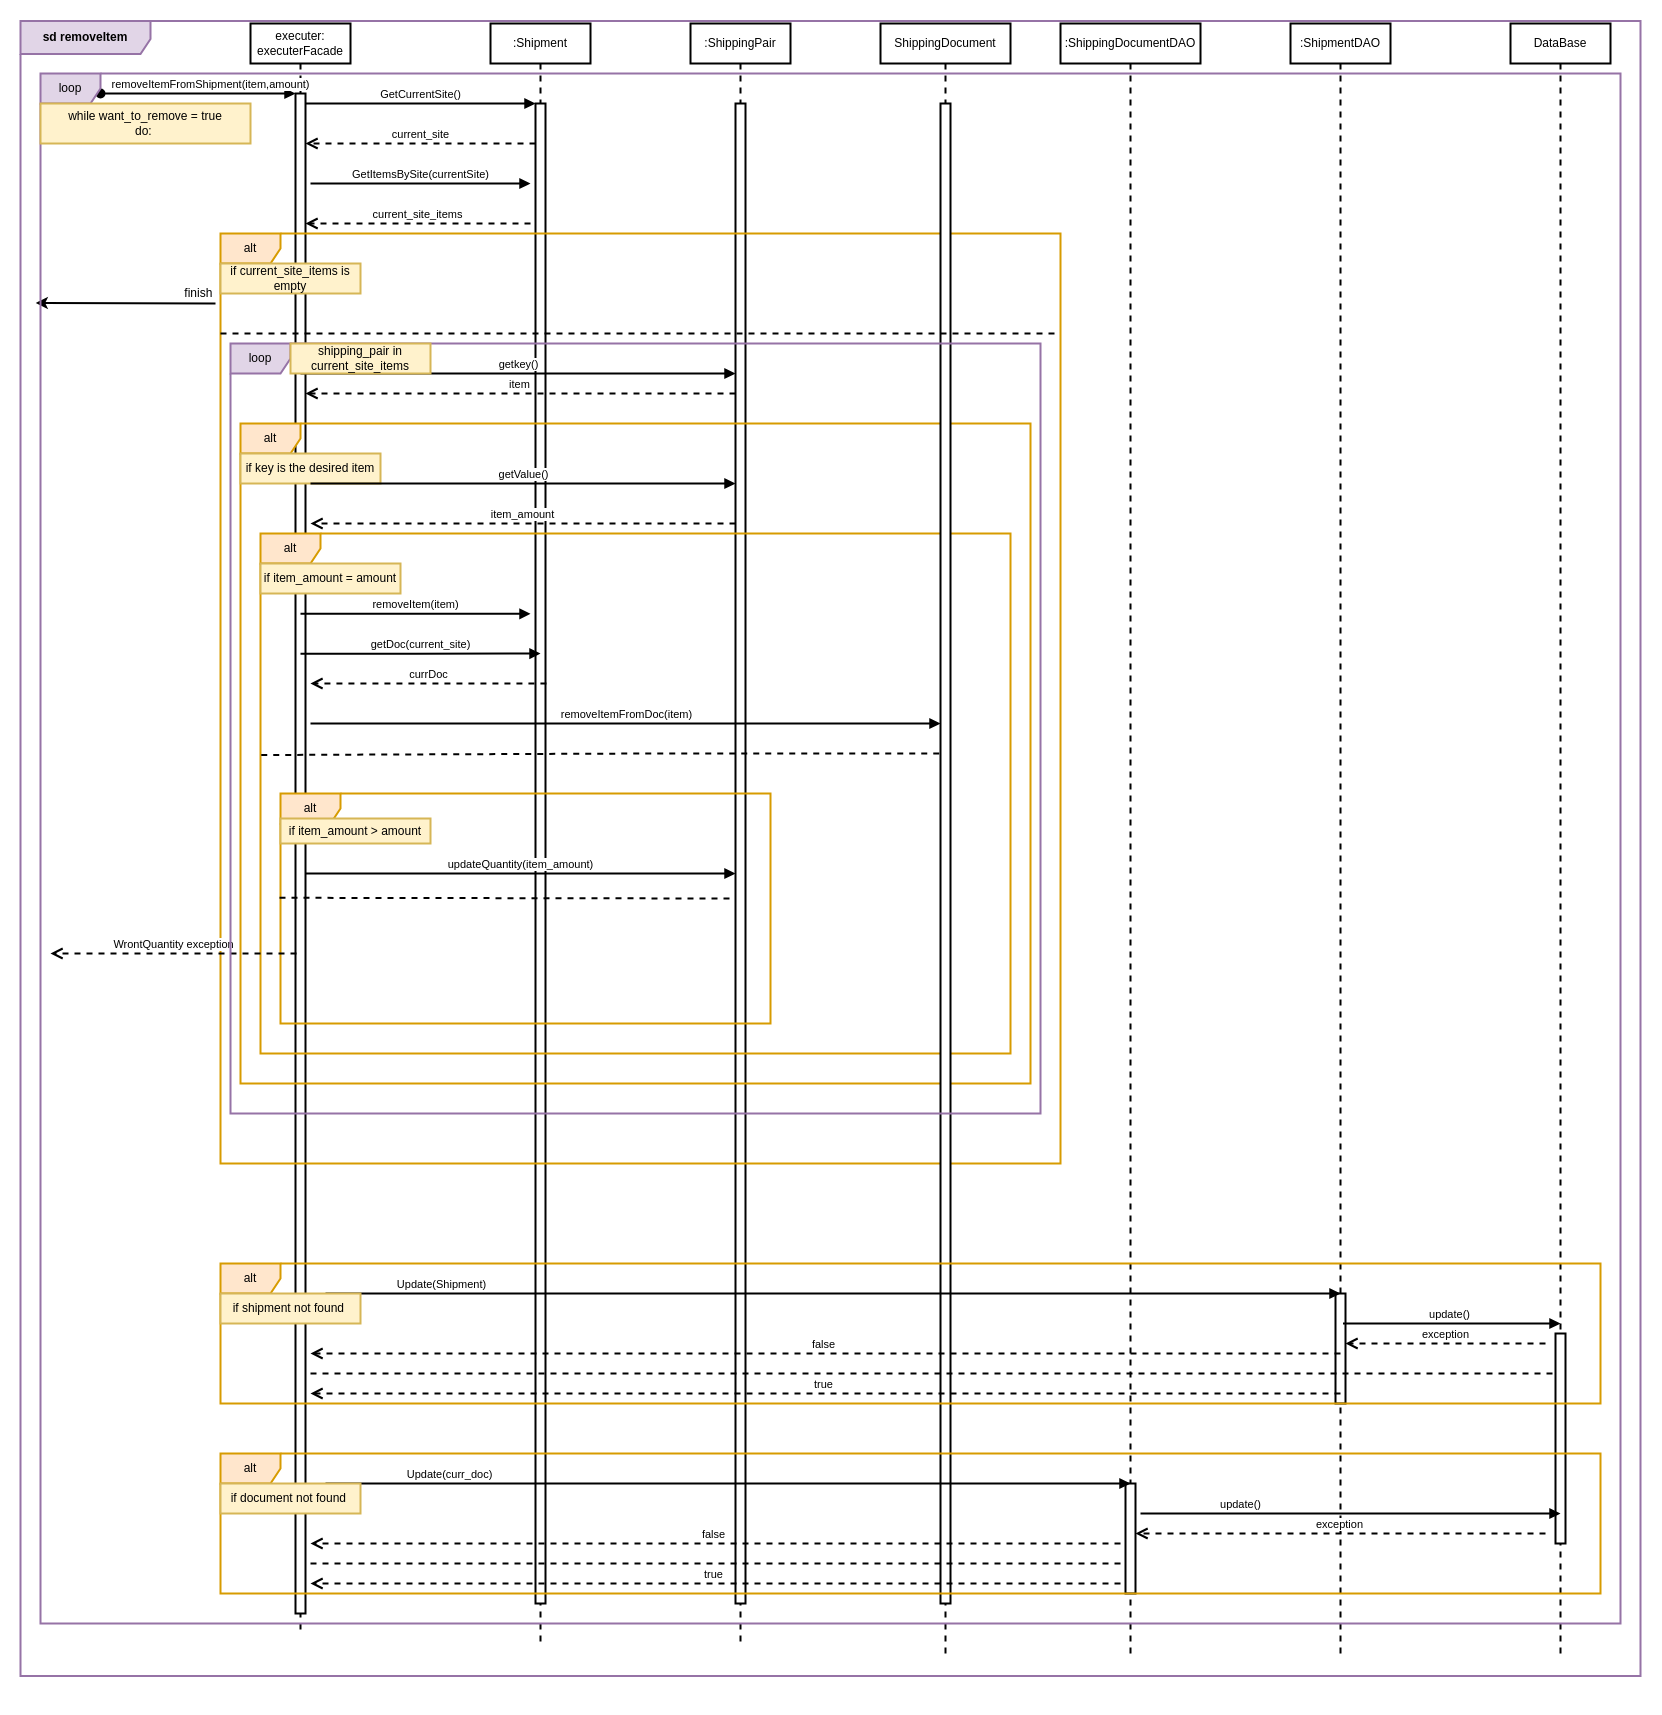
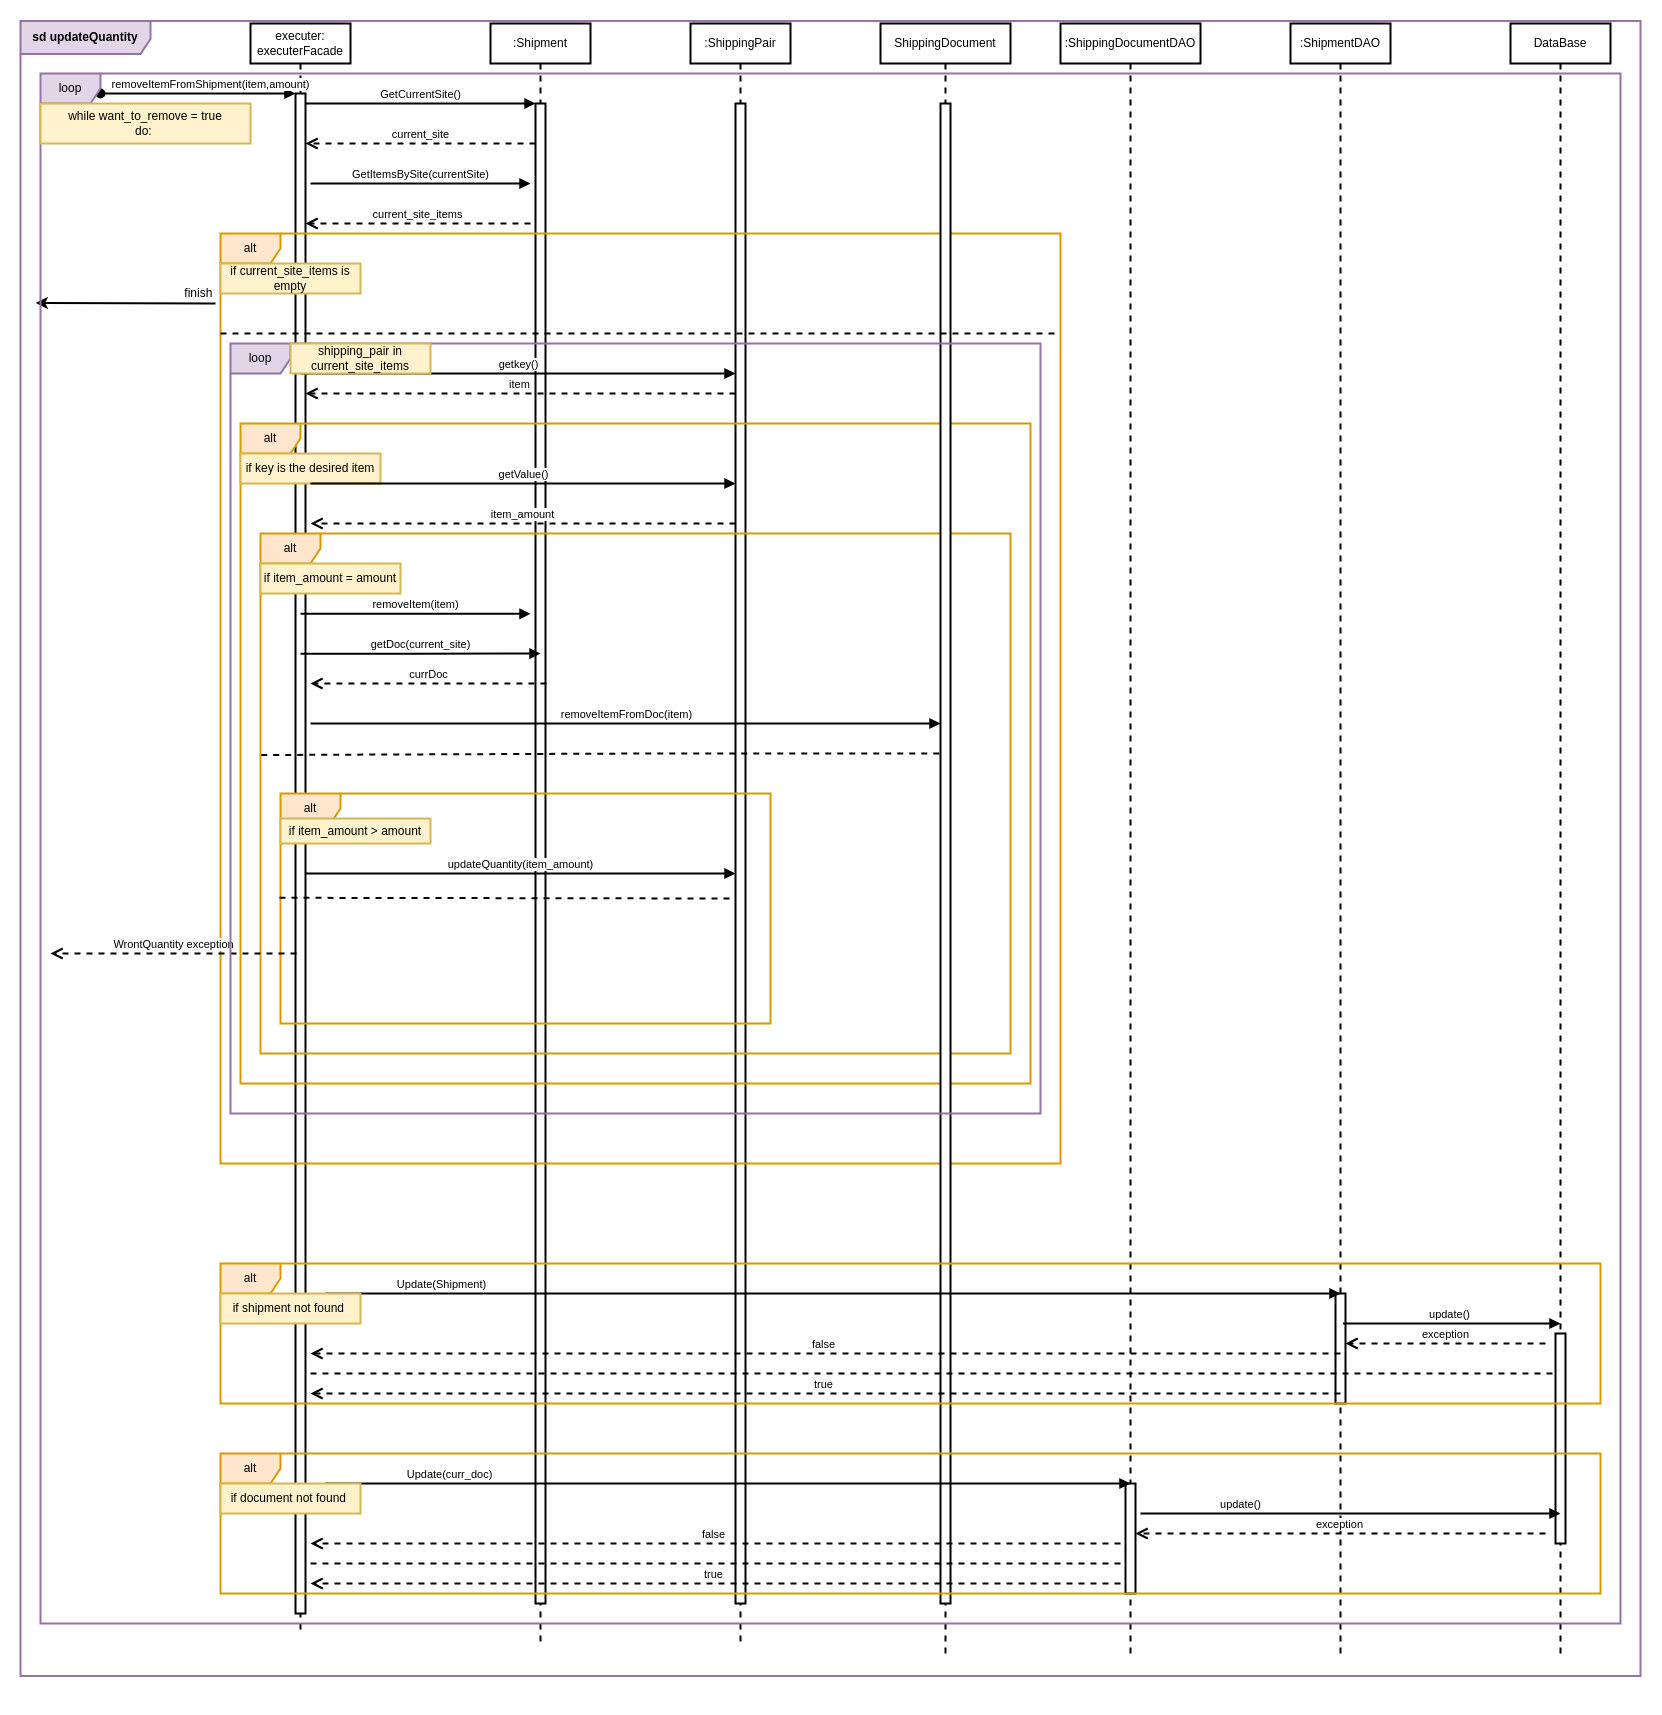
node "sd removeItem": label "sd removeItem" -> "sd updateQuantity"
